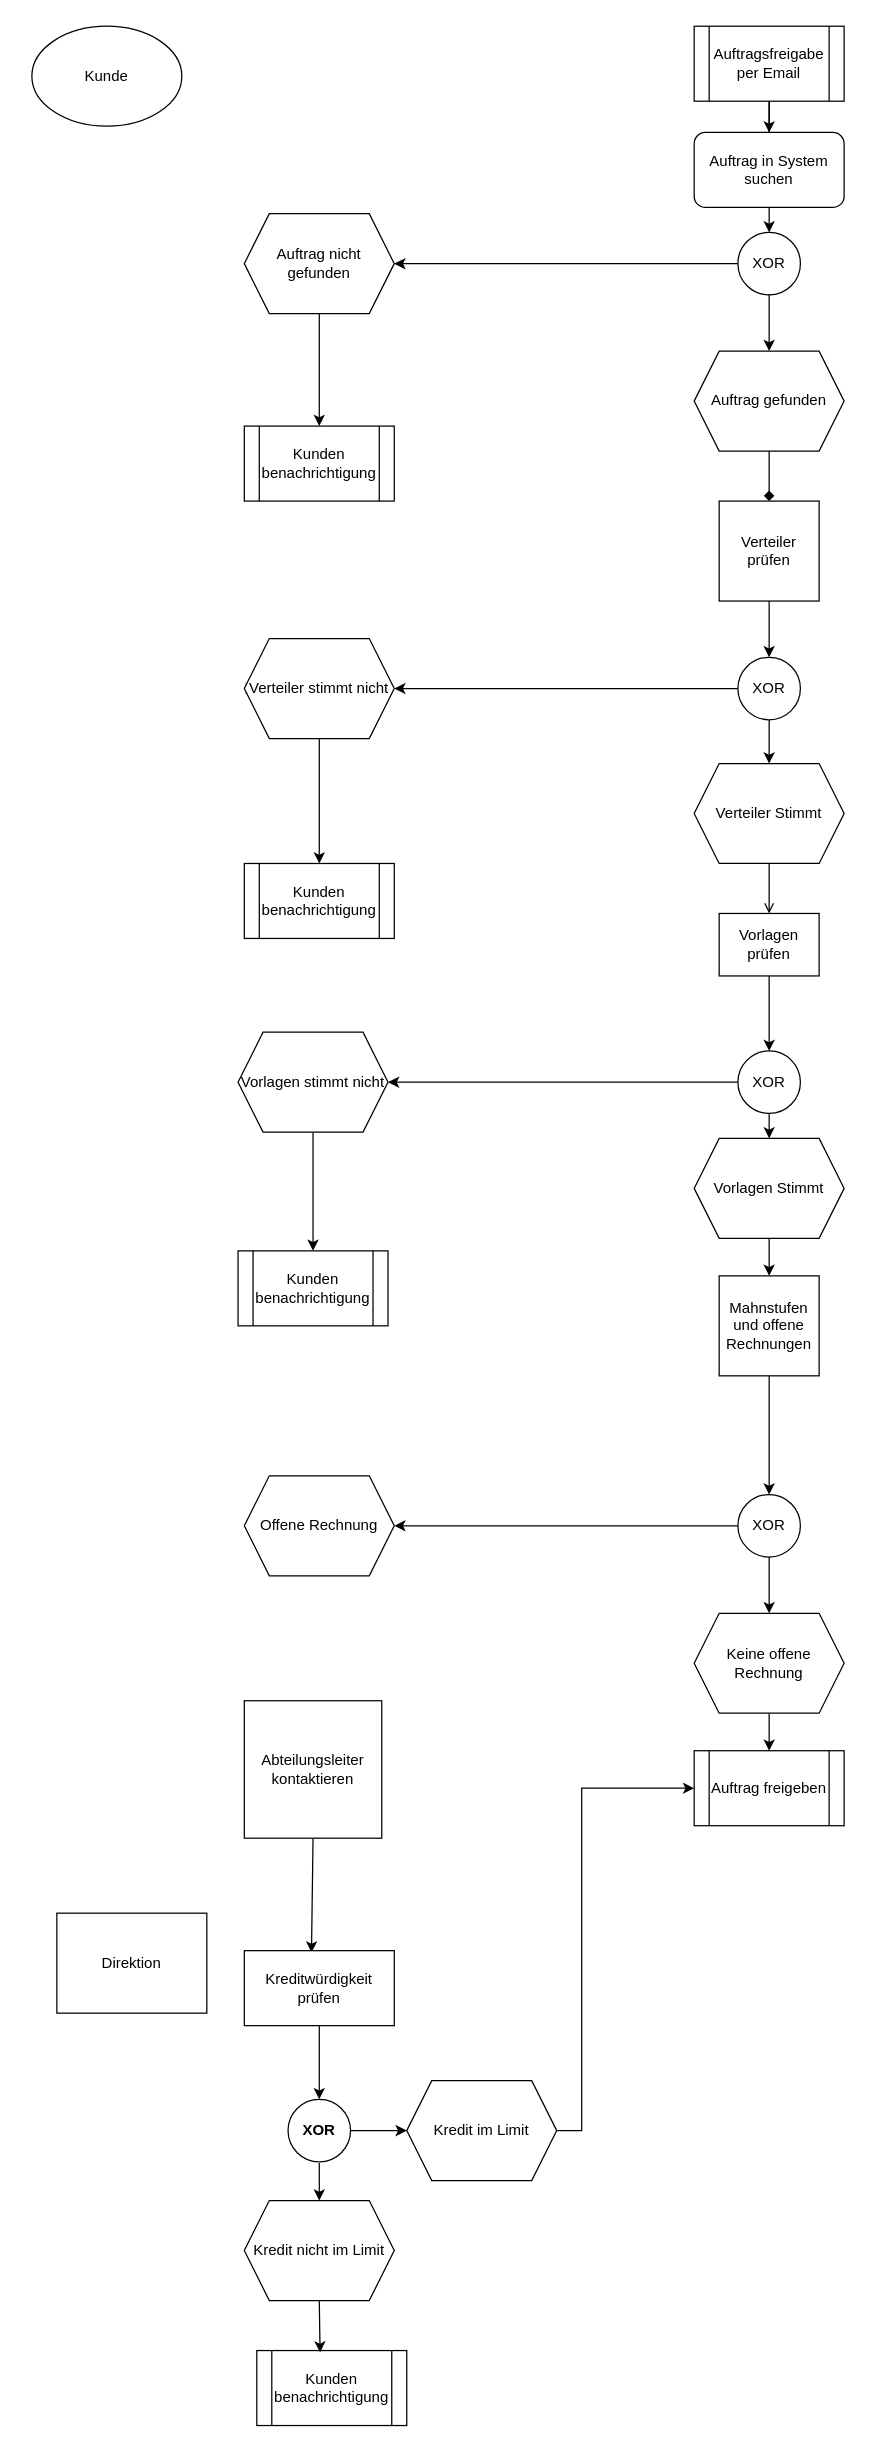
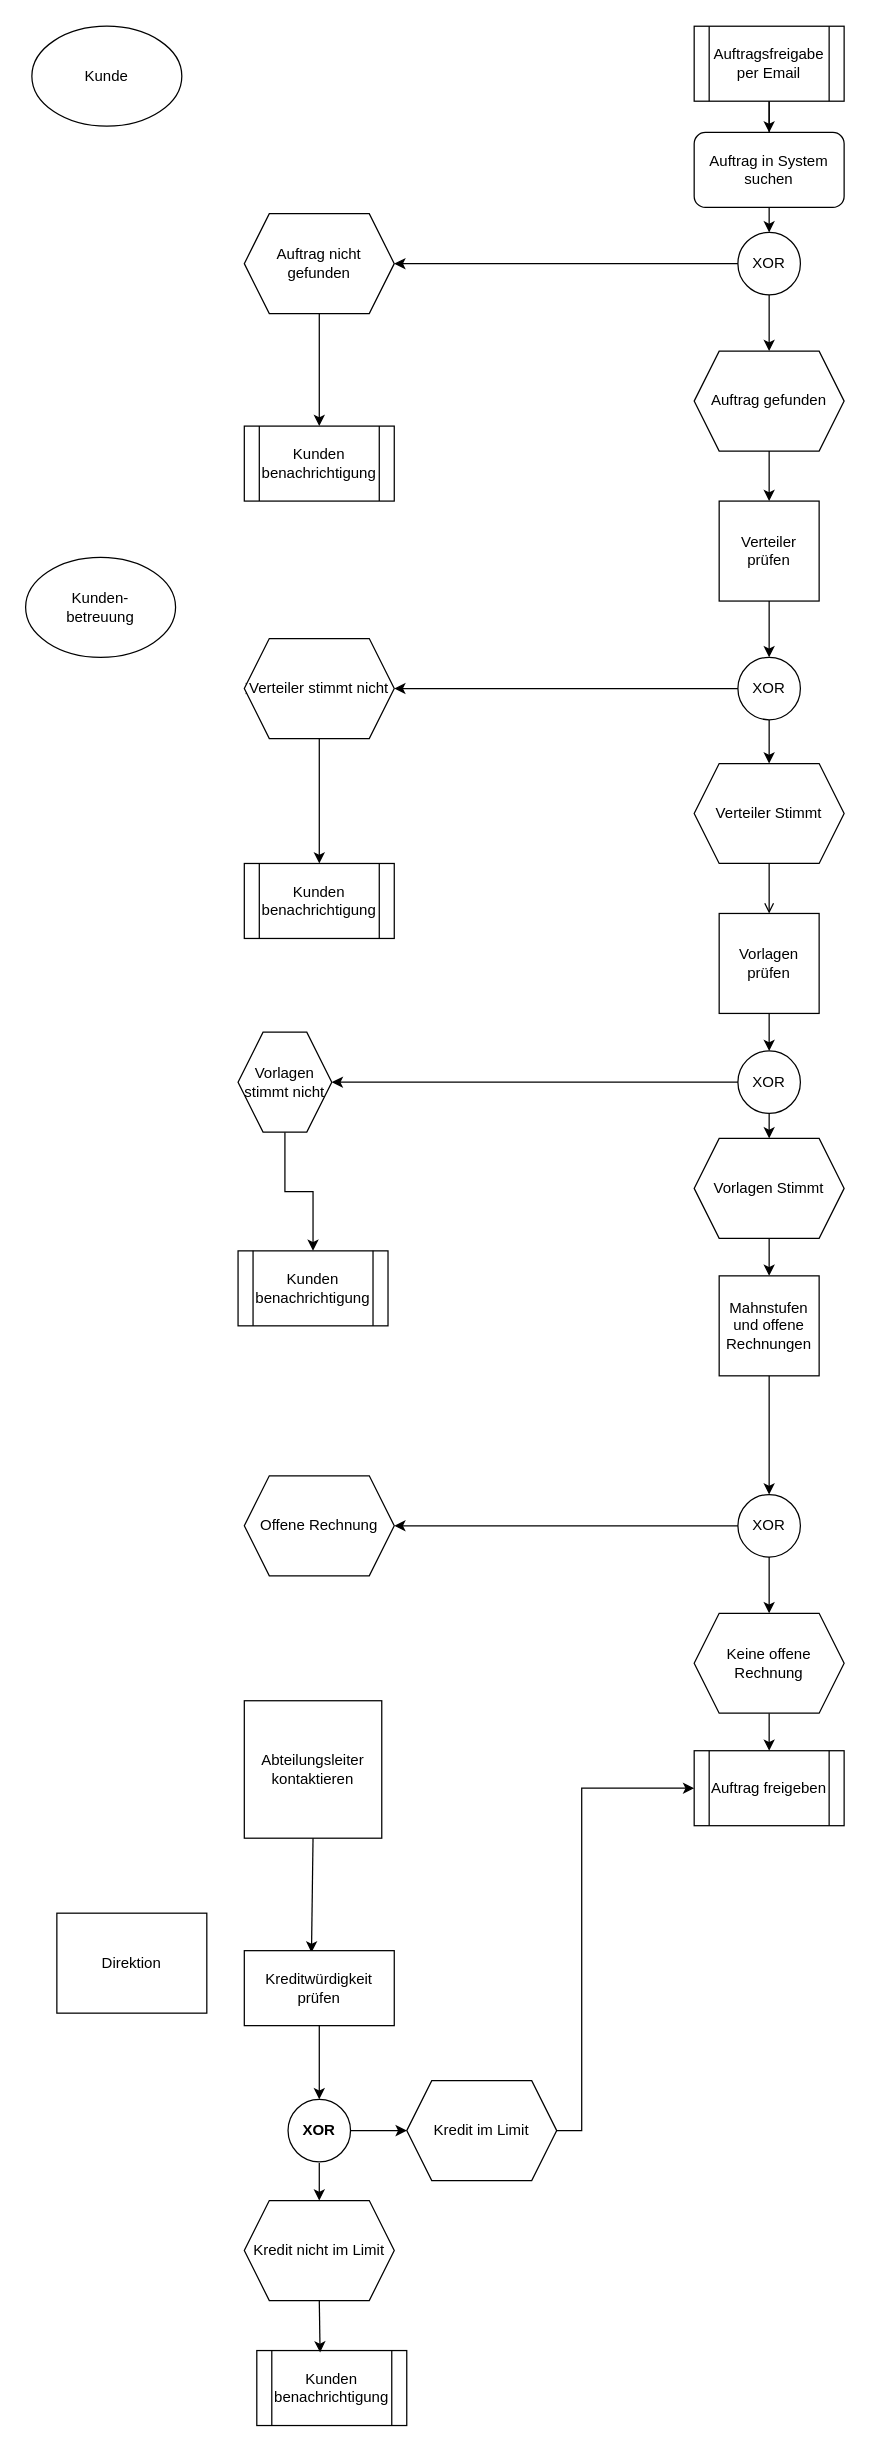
edge "Auftrag gefunden" -> "Verteiler prüfen": arrowhead diamond -> classic
node "Kunden- betreuung": added
node "Vorlagen prüfen": size 100x63 -> 100x100
node "Vorlagen stimmt nicht": size 150x100 -> 94x100
